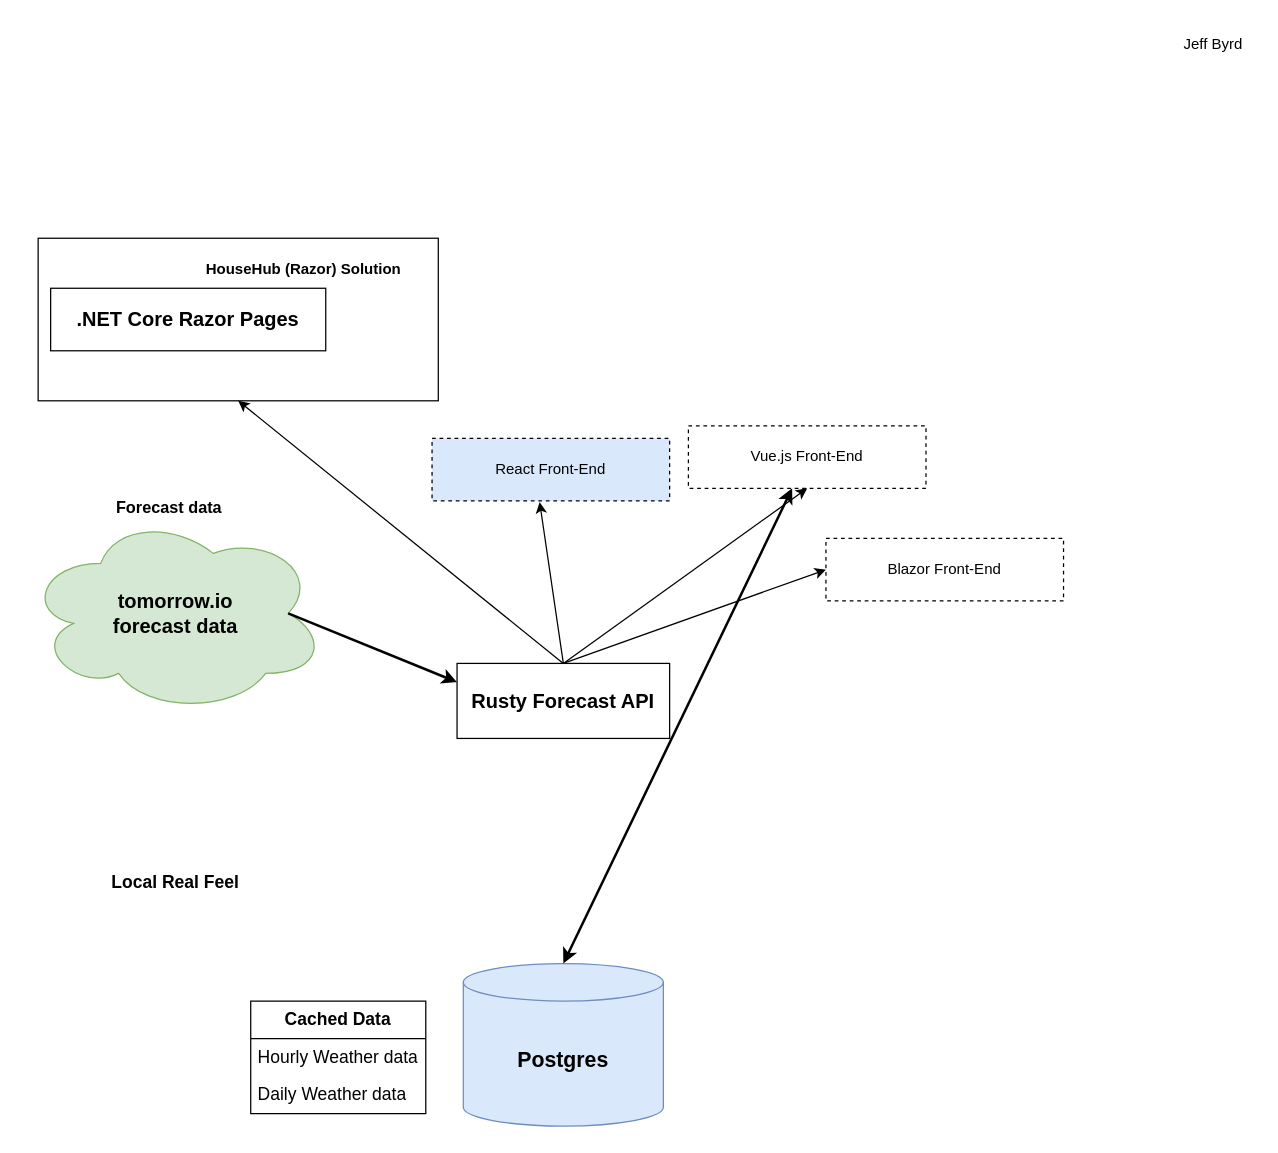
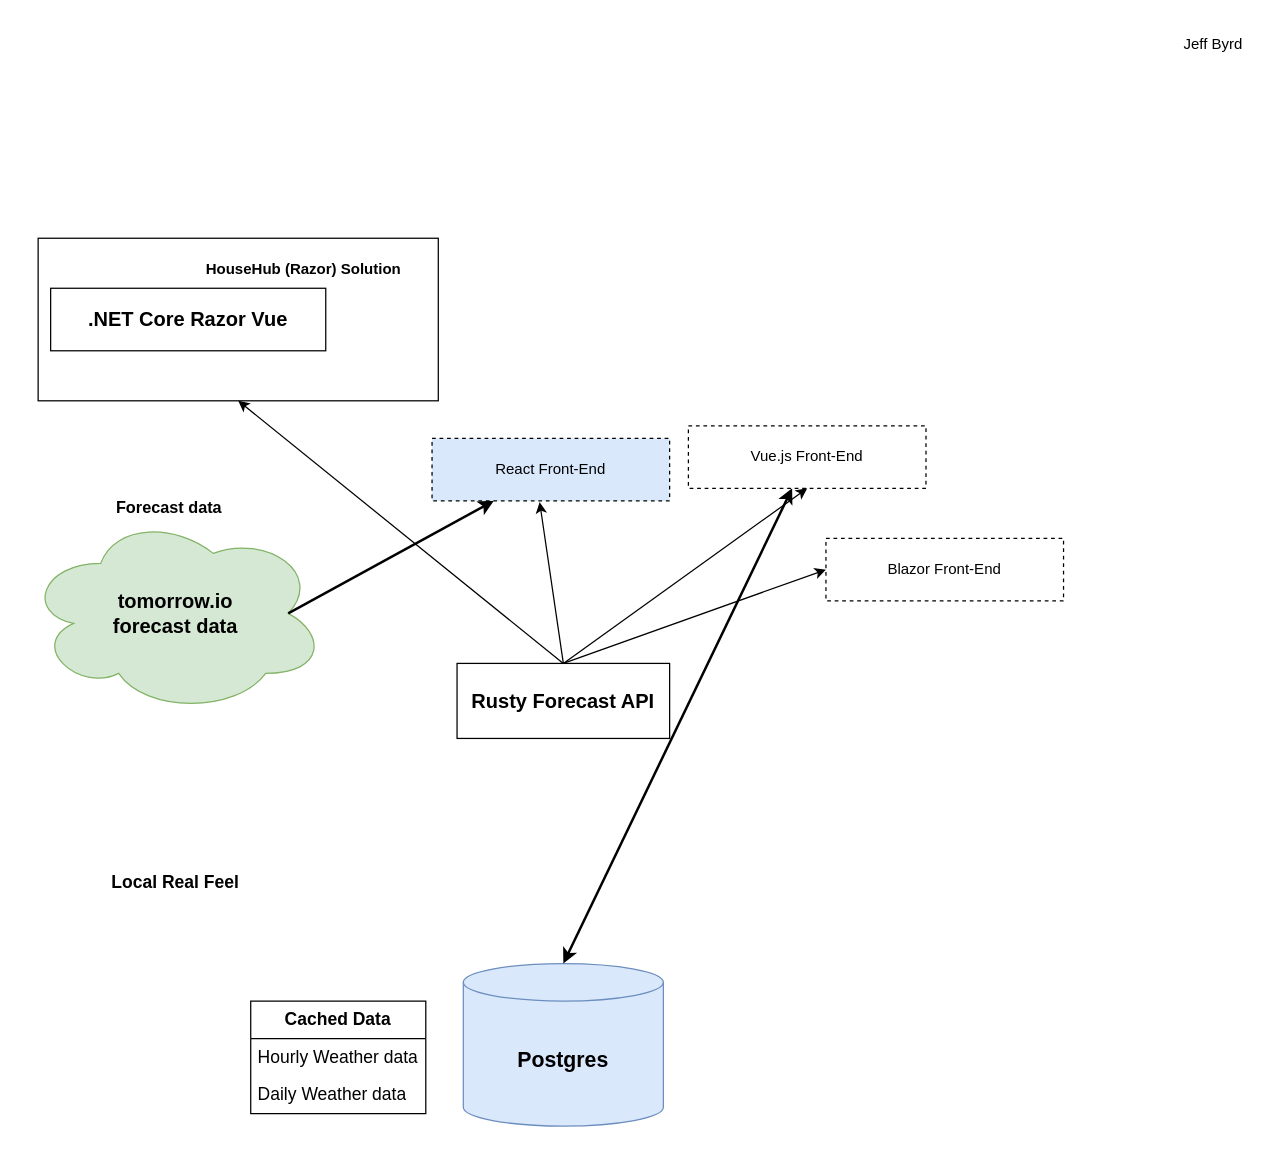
node ".NET Core Razor Pages": label ".NET Core Razor Pages" -> ".NET Core Razor Vue"
edge "tomorrow.io forecast data" -> "Rusty Forecast API": now "tomorrow.io forecast data" -> "React Front-End"
